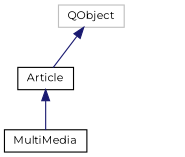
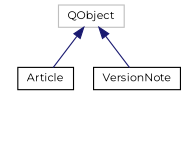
node "VersionNote": added
node "MultiMedia": removed
